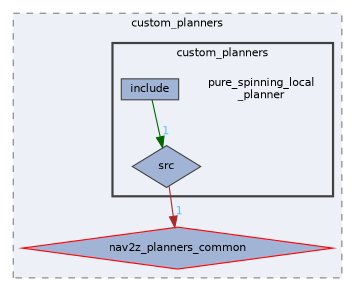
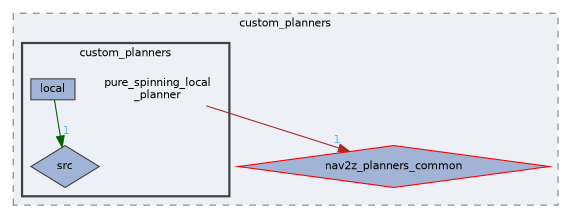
node "include": label "include" -> "local"
edge "src" -> "nav2z_planners_common": now "pure_spinning_local _planner" -> "nav2z_planners_common"
